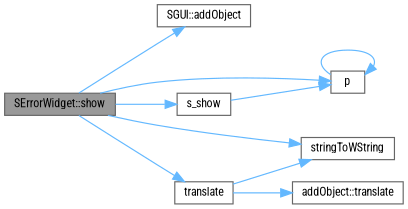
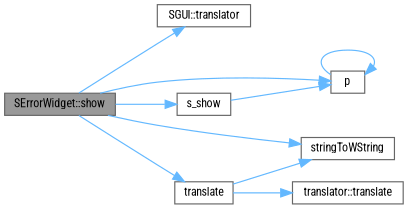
node "SGUI::addObject": label "SGUI::addObject" -> "SGUI::translator"
node "addObject::translate": label "addObject::translate" -> "translator::translate"
